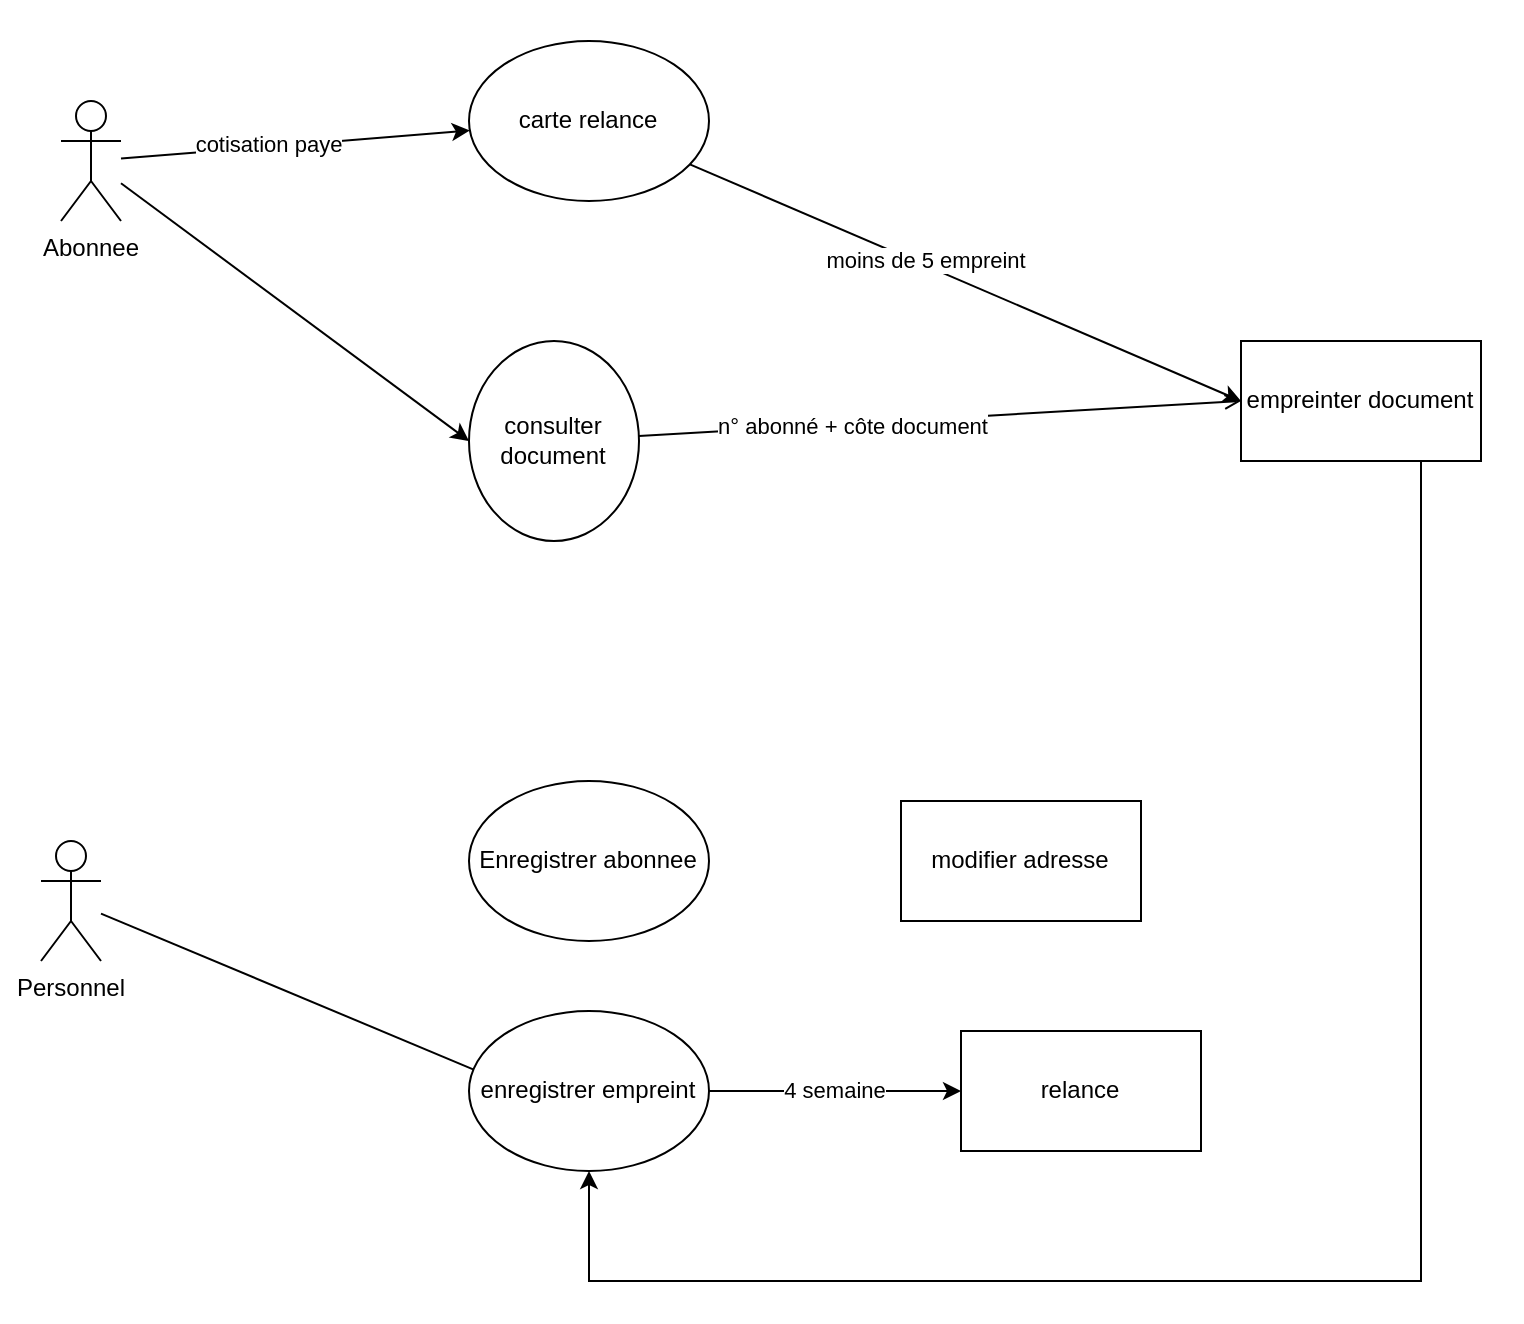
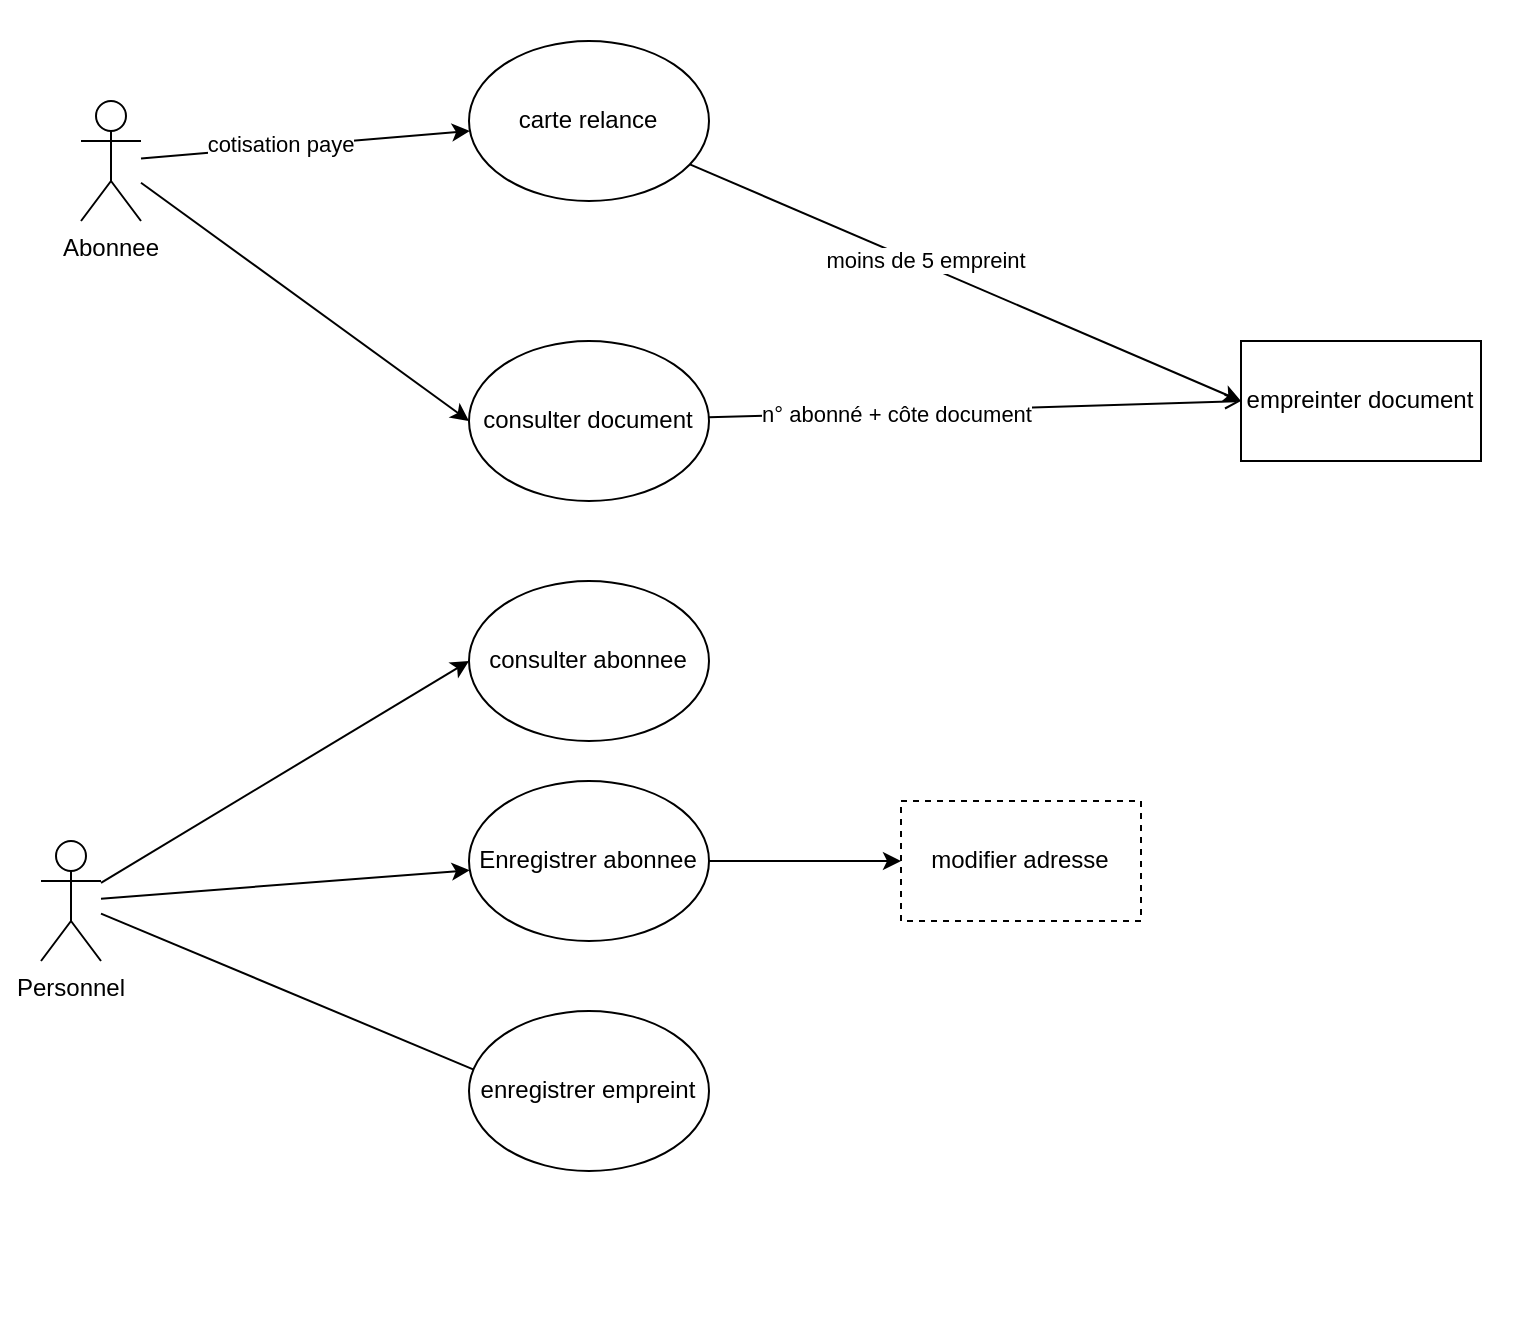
node "Abonnee": moved (91, 161) -> (111, 161)
node "consulter document": size 170x200 -> 240x160
node "consulter abonnee": added
edge "Personnel" -> "consulter abonnee": added
edge "Enregistrer abonnee" -> "modifier adresse": added
node "modifier adresse": style solid -> dashed
edge "Personnel" -> "Enregistrer abonnee": added
edge "enregistrer empreint" -> "relance": removed, label "4 semaine"
node "relance": removed
edge "empreinter document" -> "enregistrer empreint": removed
